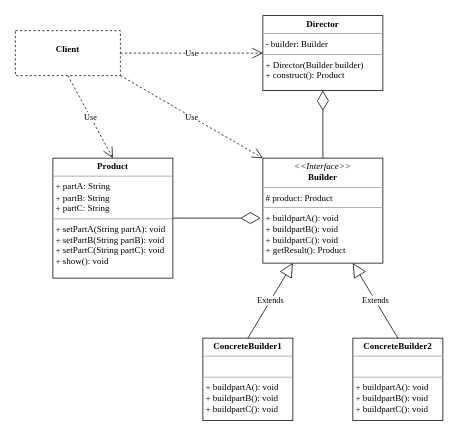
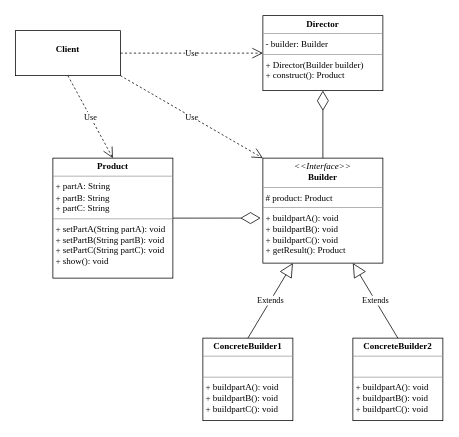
node "Client": style dashed -> solid
